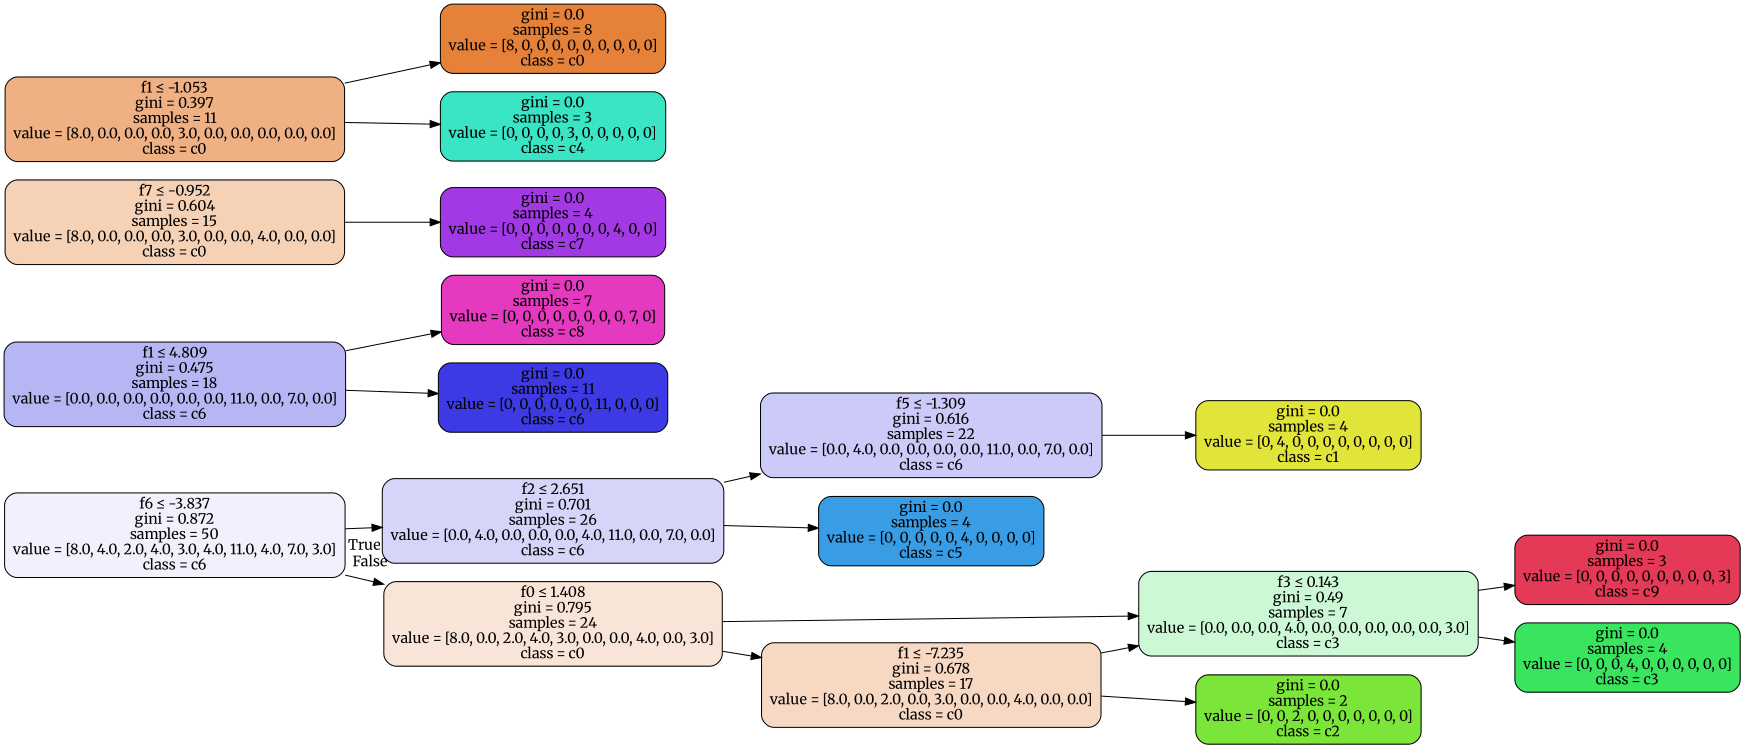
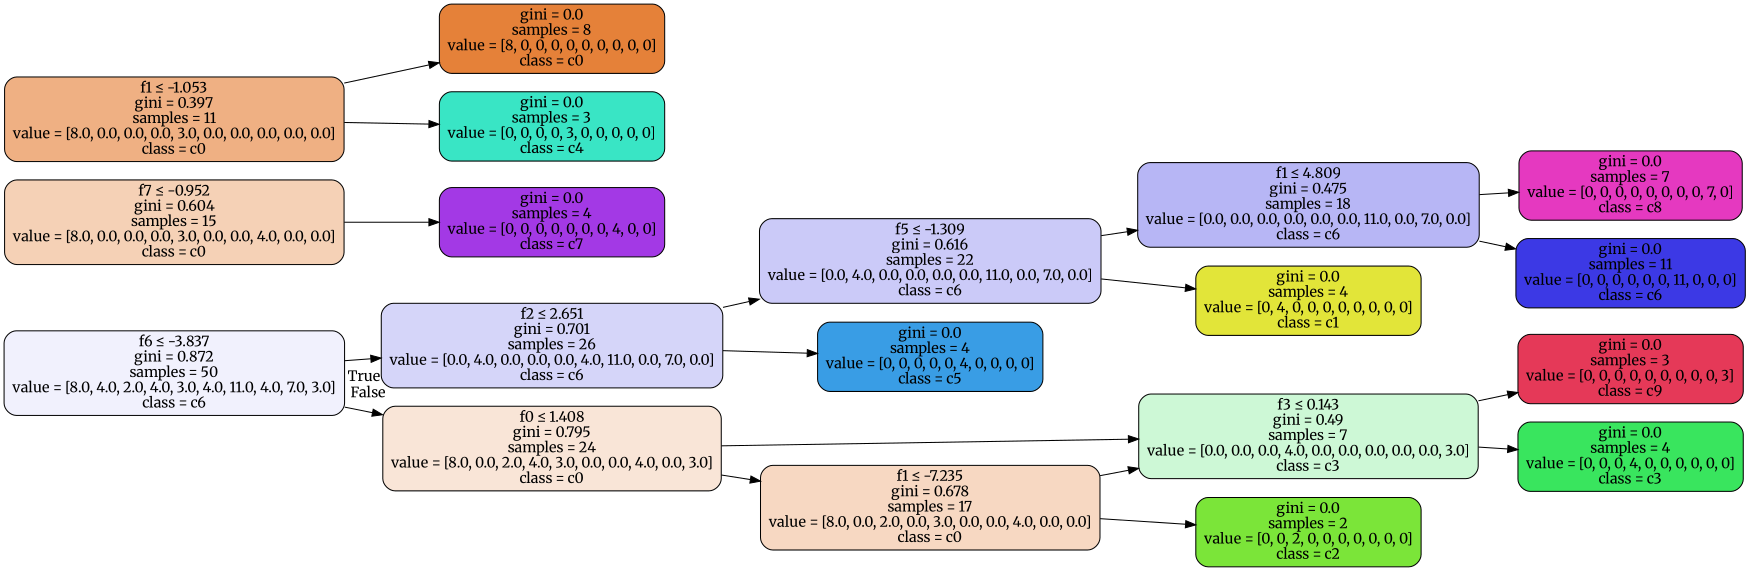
edge "f5 ≤ -1.309" -> "f1 ≤ 4.809": added
